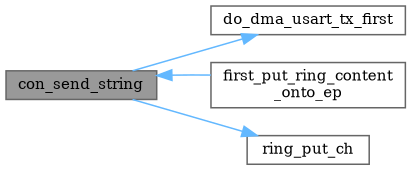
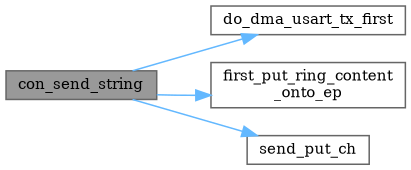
edge "first_put_ring_content _onto_ep" -> "con_send_string": reversed
node "ring_put_ch": label "ring_put_ch" -> "send_put_ch"
